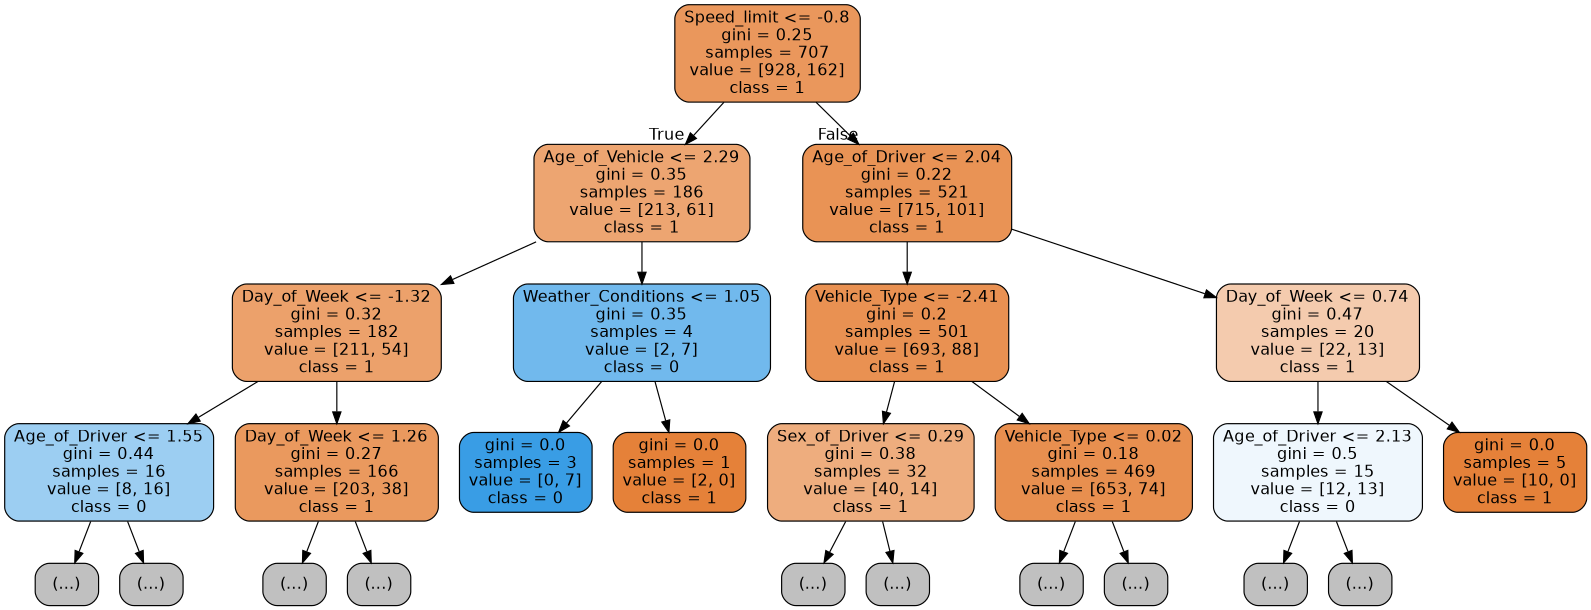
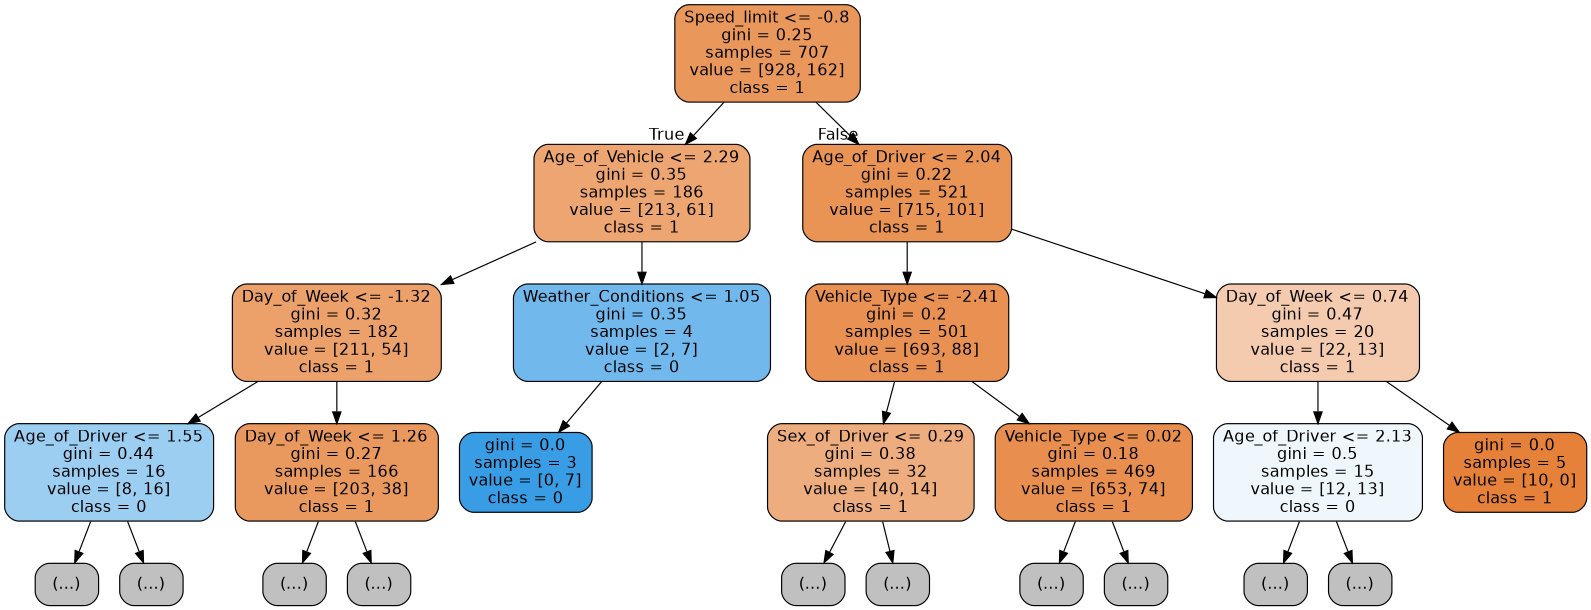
node "gini = 0.0 samples = 1 value = [2, 0] class = 1": removed
